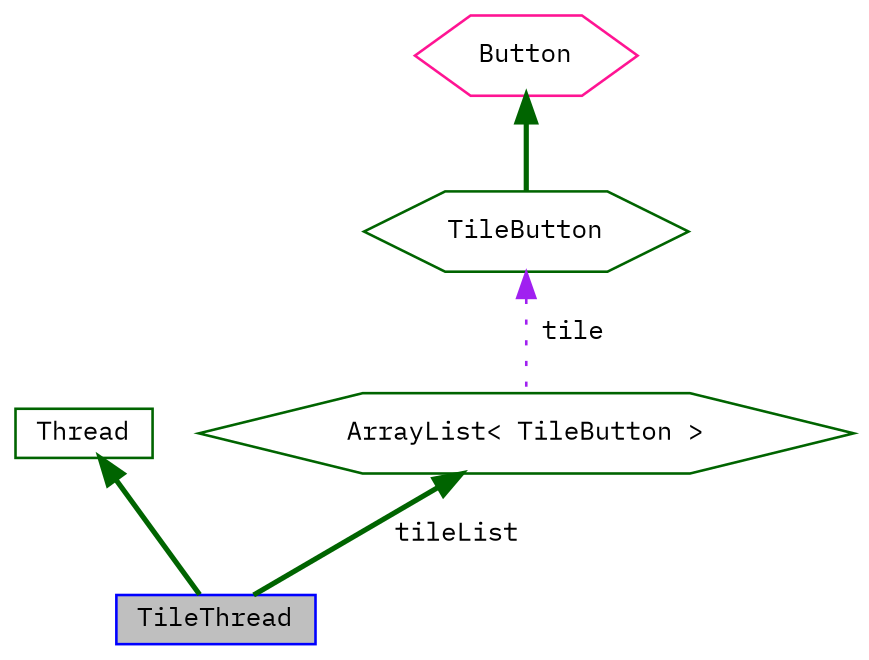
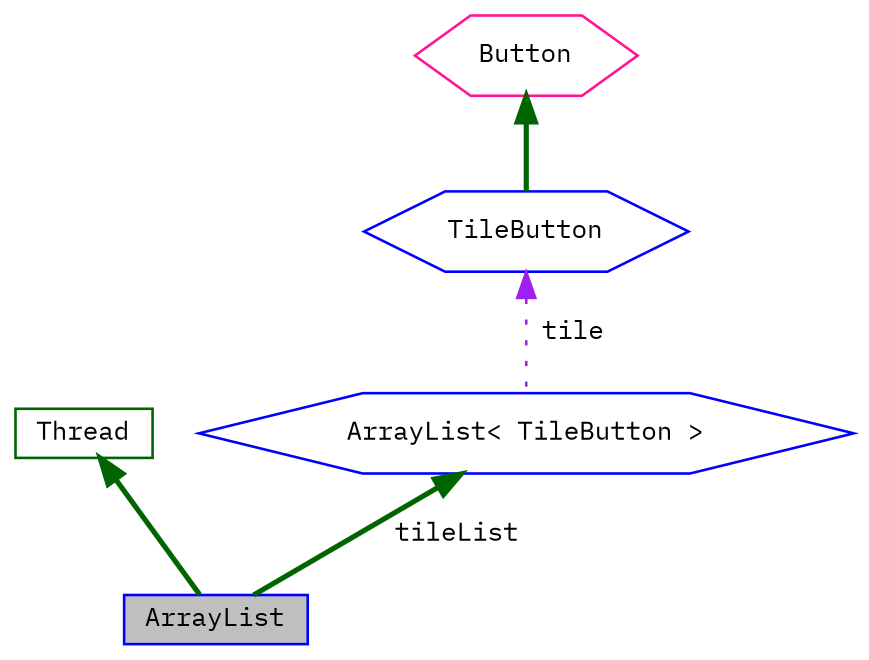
node "TileButton": color darkgreen -> blue
node "ArrayList< TileButton >": color darkgreen -> blue
node "TileThread": label "TileThread" -> "ArrayList"
